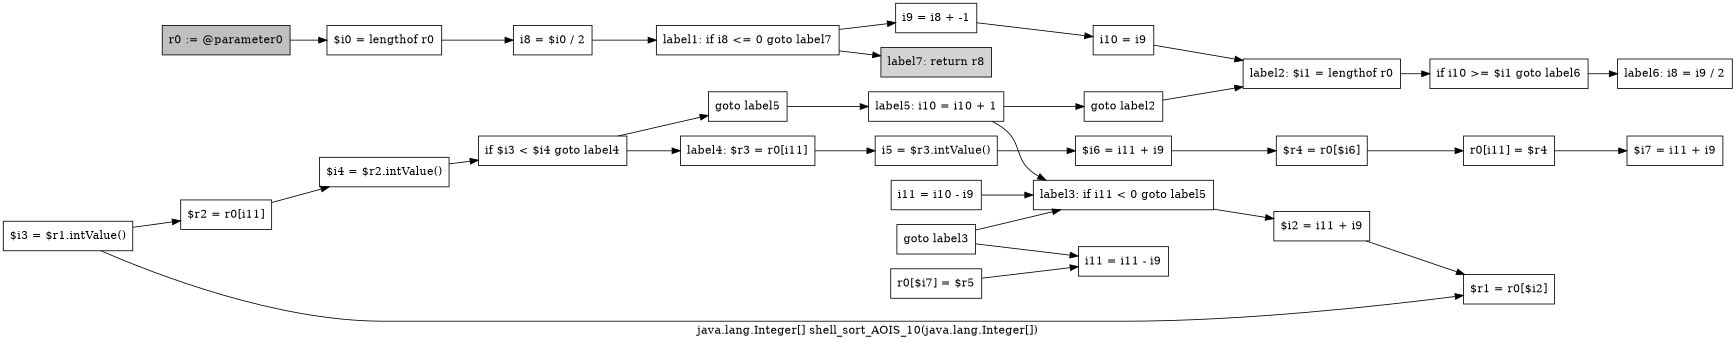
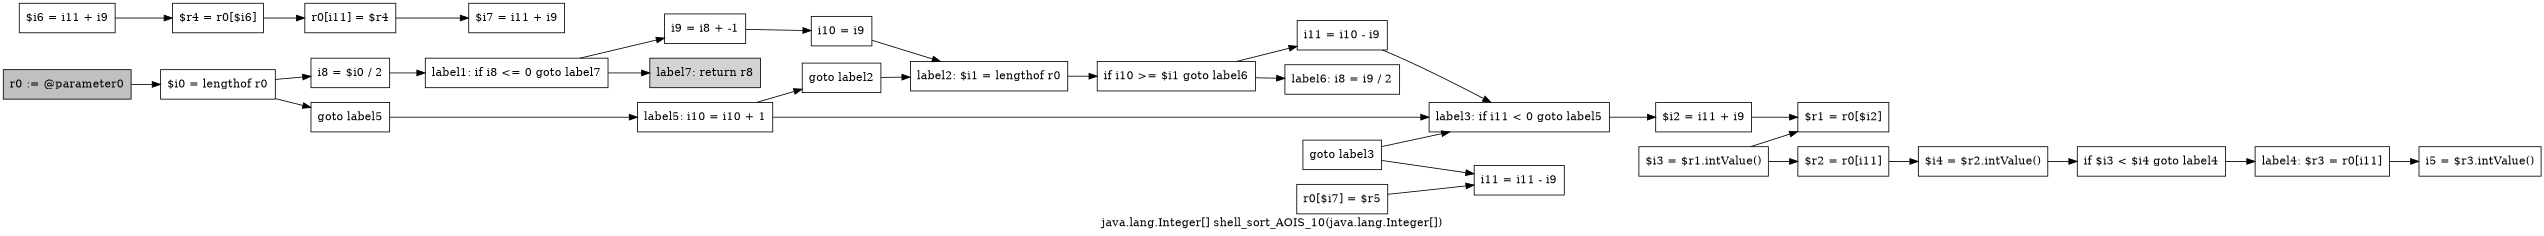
edge "if i10 >= $i1 goto label6" -> "i11 = i10 - i9": added
edge "if $i3 < $i4 goto label4" -> "goto label5": now "$i0 = lengthof r0" -> "goto label5"
edge "i5 = $r3.intValue()" -> "$i6 = i11 + i9": removed
